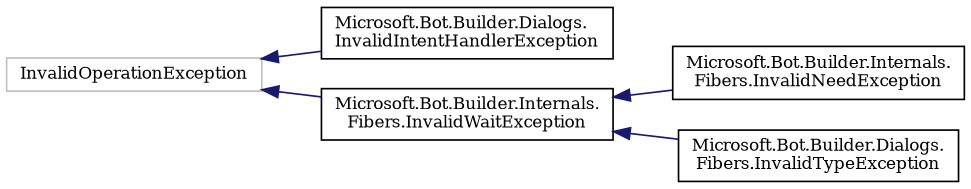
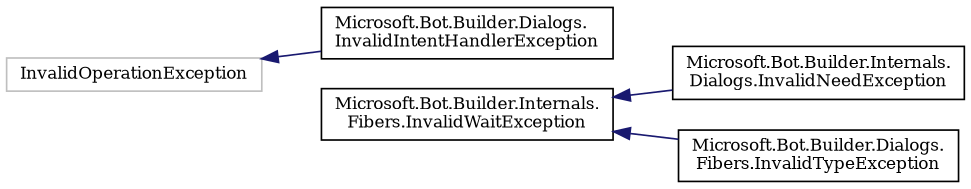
node "Microsoft.Bot.Builder.Internals. Fibers.InvalidNeedException": label "Microsoft.Bot.Builder.Internals. Fibers.InvalidNeedException" -> "Microsoft.Bot.Builder.Internals. Dialogs.InvalidNeedException"
edge "Microsoft.Bot.Builder.Internals. Fibers.InvalidWaitException" -> "InvalidOperationException": removed
